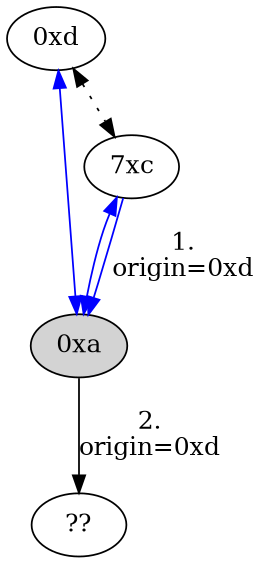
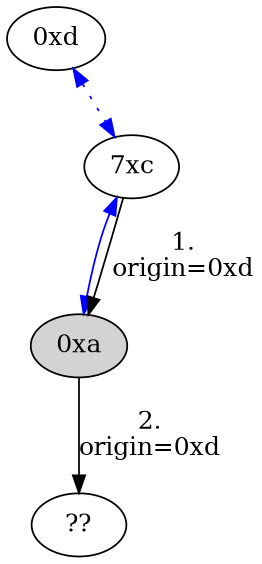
edge "0xd" -- "7xc": color black -> blue
edge "0xd" -- "0xa": removed
edge "7xc" -> "0xa": color blue -> black
